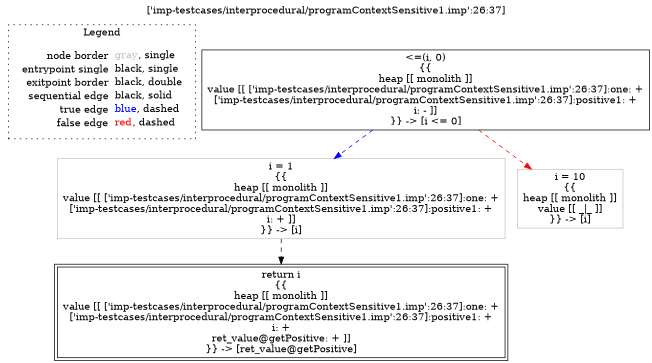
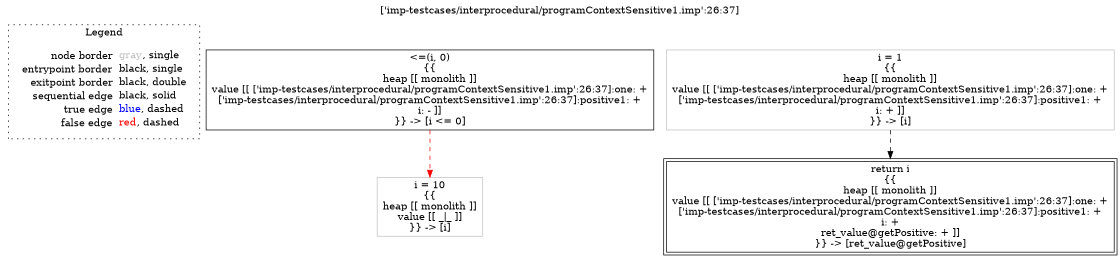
node "node border": text "entrypoint single" -> "entrypoint border"
edge "<=(i, 0)" -> "i = 1": removed
